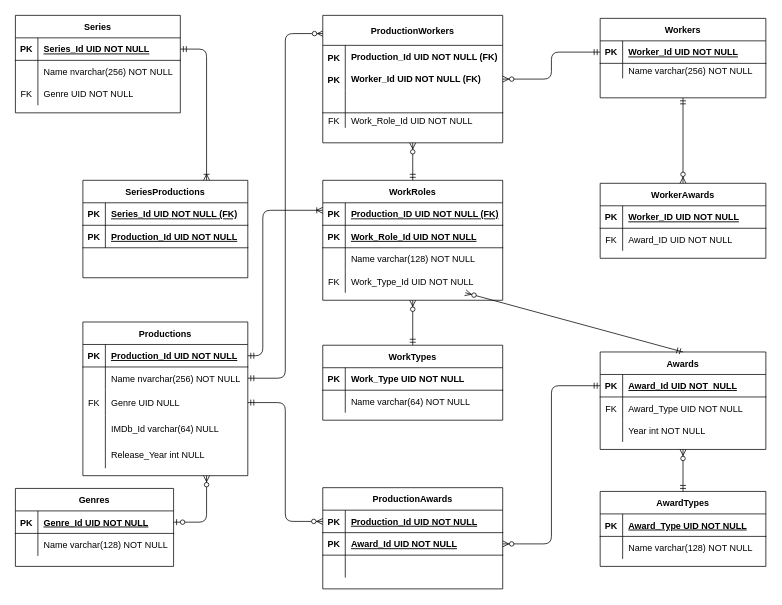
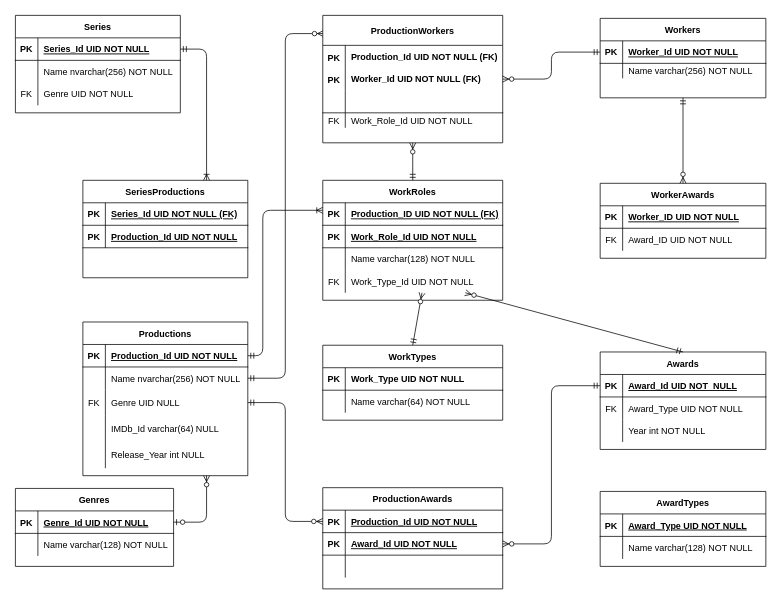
edge "WorkRoles" -- "WorkTypes": now "Work_Type_Id UID NOT NULL" -- "WorkTypes"
edge "Awards" -- "AwardTypes": removed
